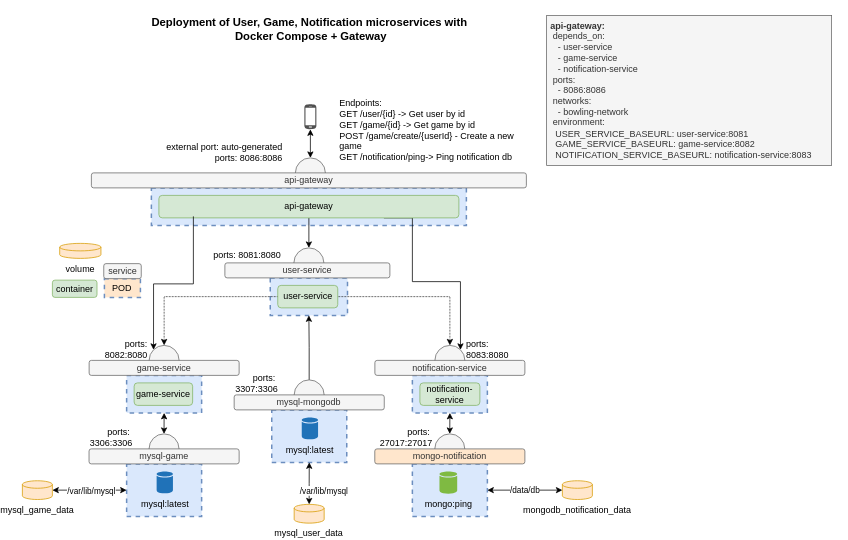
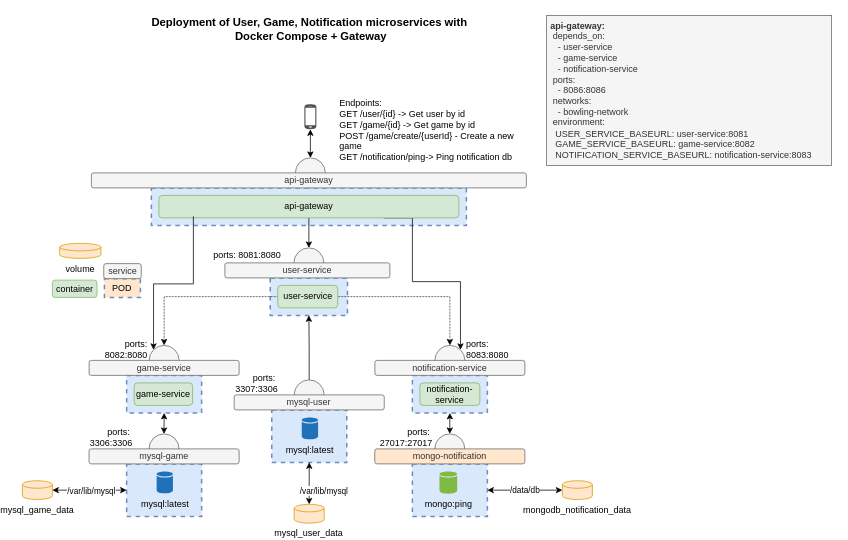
node "external port: auto-generated ports: 8086:8086": removed
node "mysql-mongodb": label "mysql-mongodb" -> "mysql-user"
